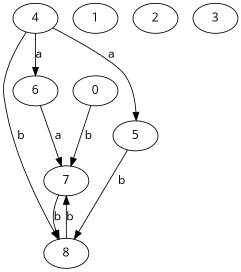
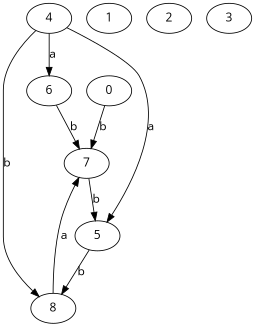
edge "6" -> "7": label "a" -> "b"
edge "7" -> "8": now "7" -> "5"
edge "8" -> "7": label "b" -> "a"
